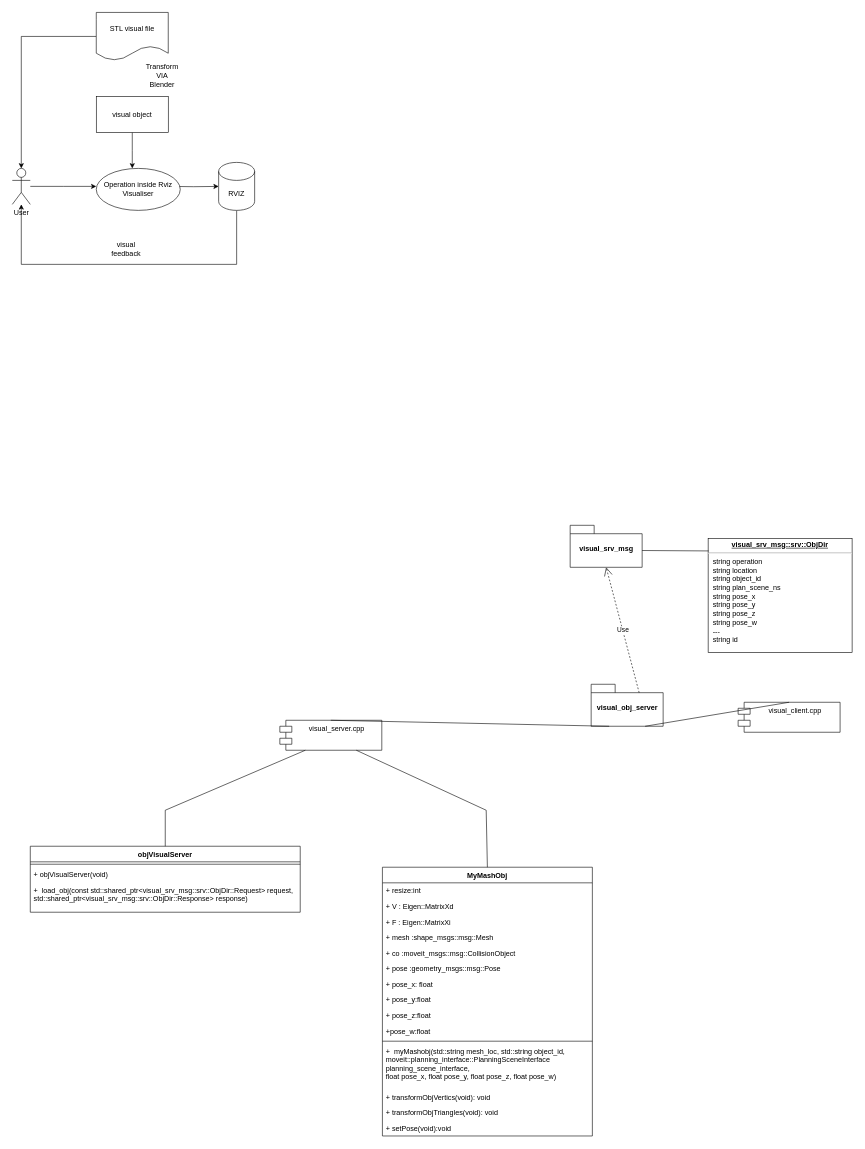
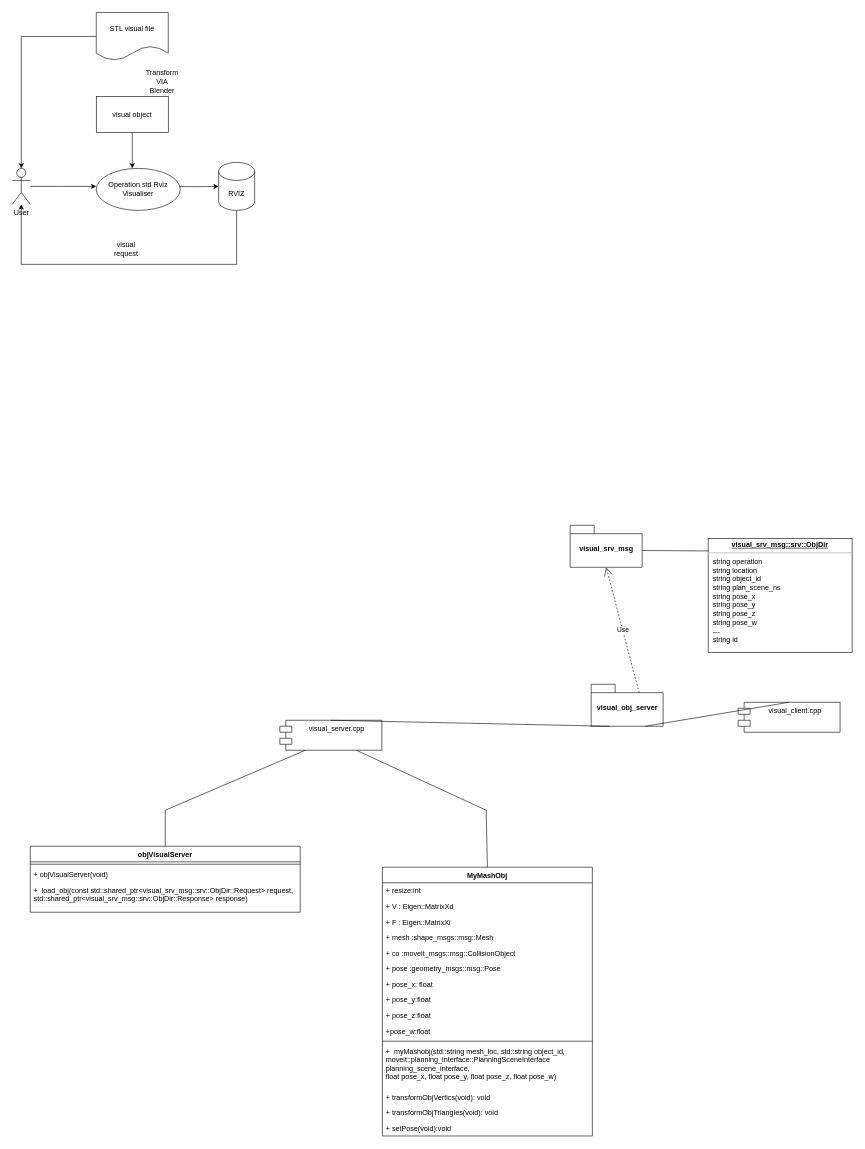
node "Transform VIA Blender": moved (162, 75) -> (162, 81)
node "Operation inside Rviz Visualiser": label "Operation inside Rviz Visualiser" -> "Operation std Rviz Visualiser"
node "visual feedback": label "visual feedback" -> "visual request"
